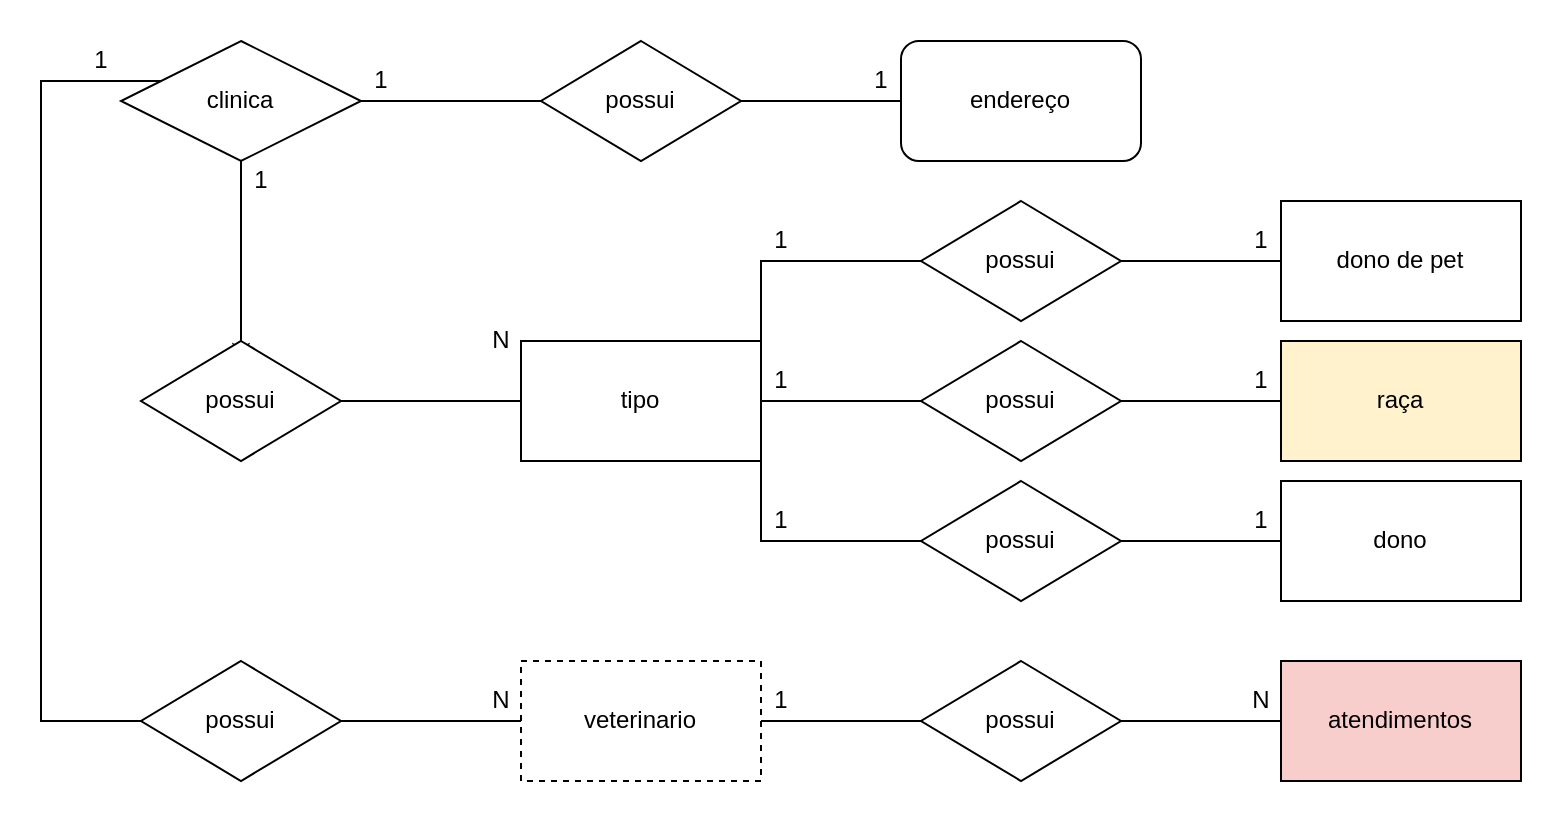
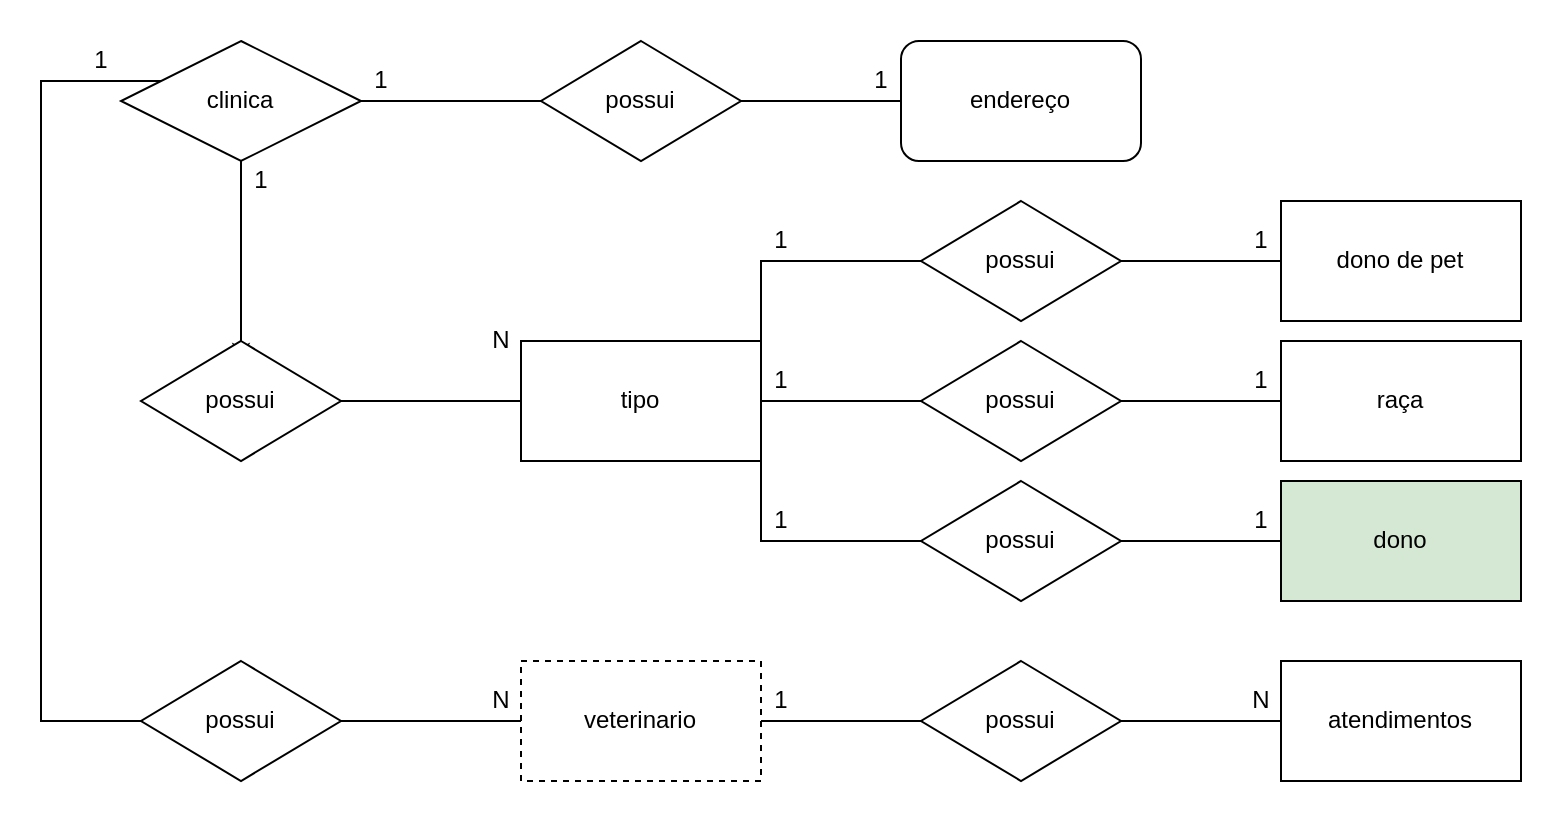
node "raça": fillcolor #fff2cc -> #ffffff
node "dono": fillcolor #ffffff -> #d5e8d4
node "atendimentos": fillcolor #f8cecc -> #ffffff
